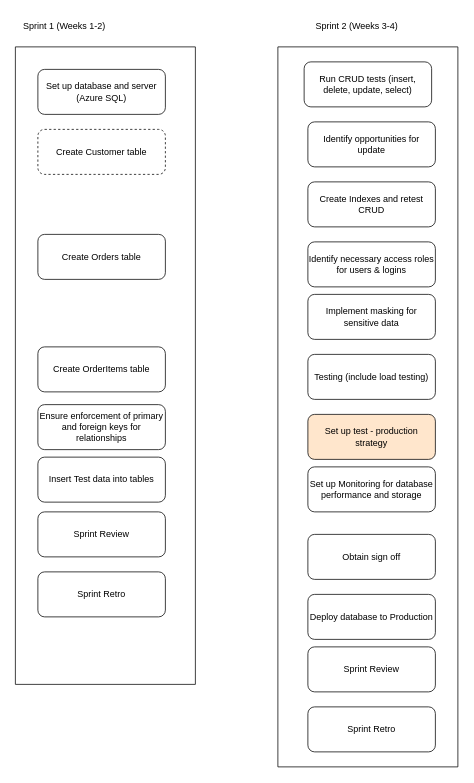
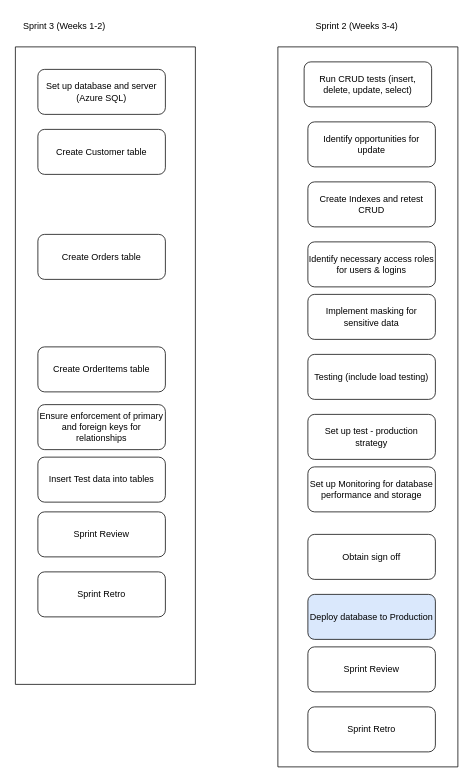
node "Sprint 1 (Weeks 1-2)": label "Sprint 1 (Weeks 1-2)" -> "Sprint 3 (Weeks 1-2)"
node "Create Customer table": style dashed -> solid
node "Set up test - production strategy": fillcolor #ffe6cc -> #ffffff
node "Deploy database to Production": fillcolor #ffffff -> #dae8fc
